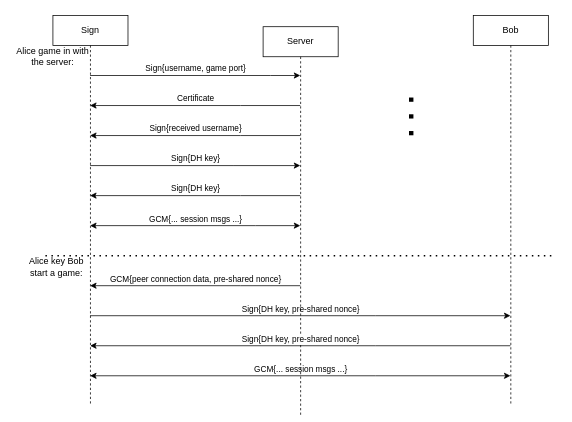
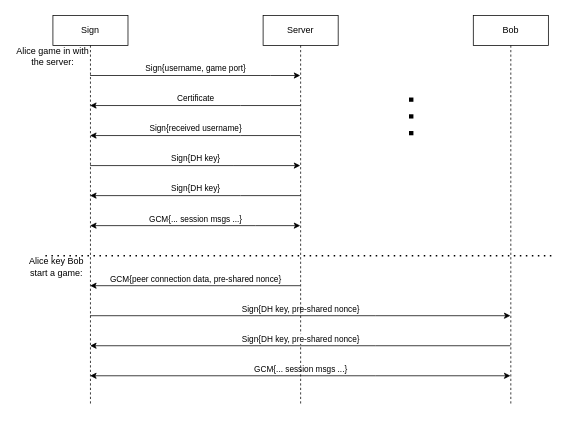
node "Server": moved (300, 222) -> (300, 210)
